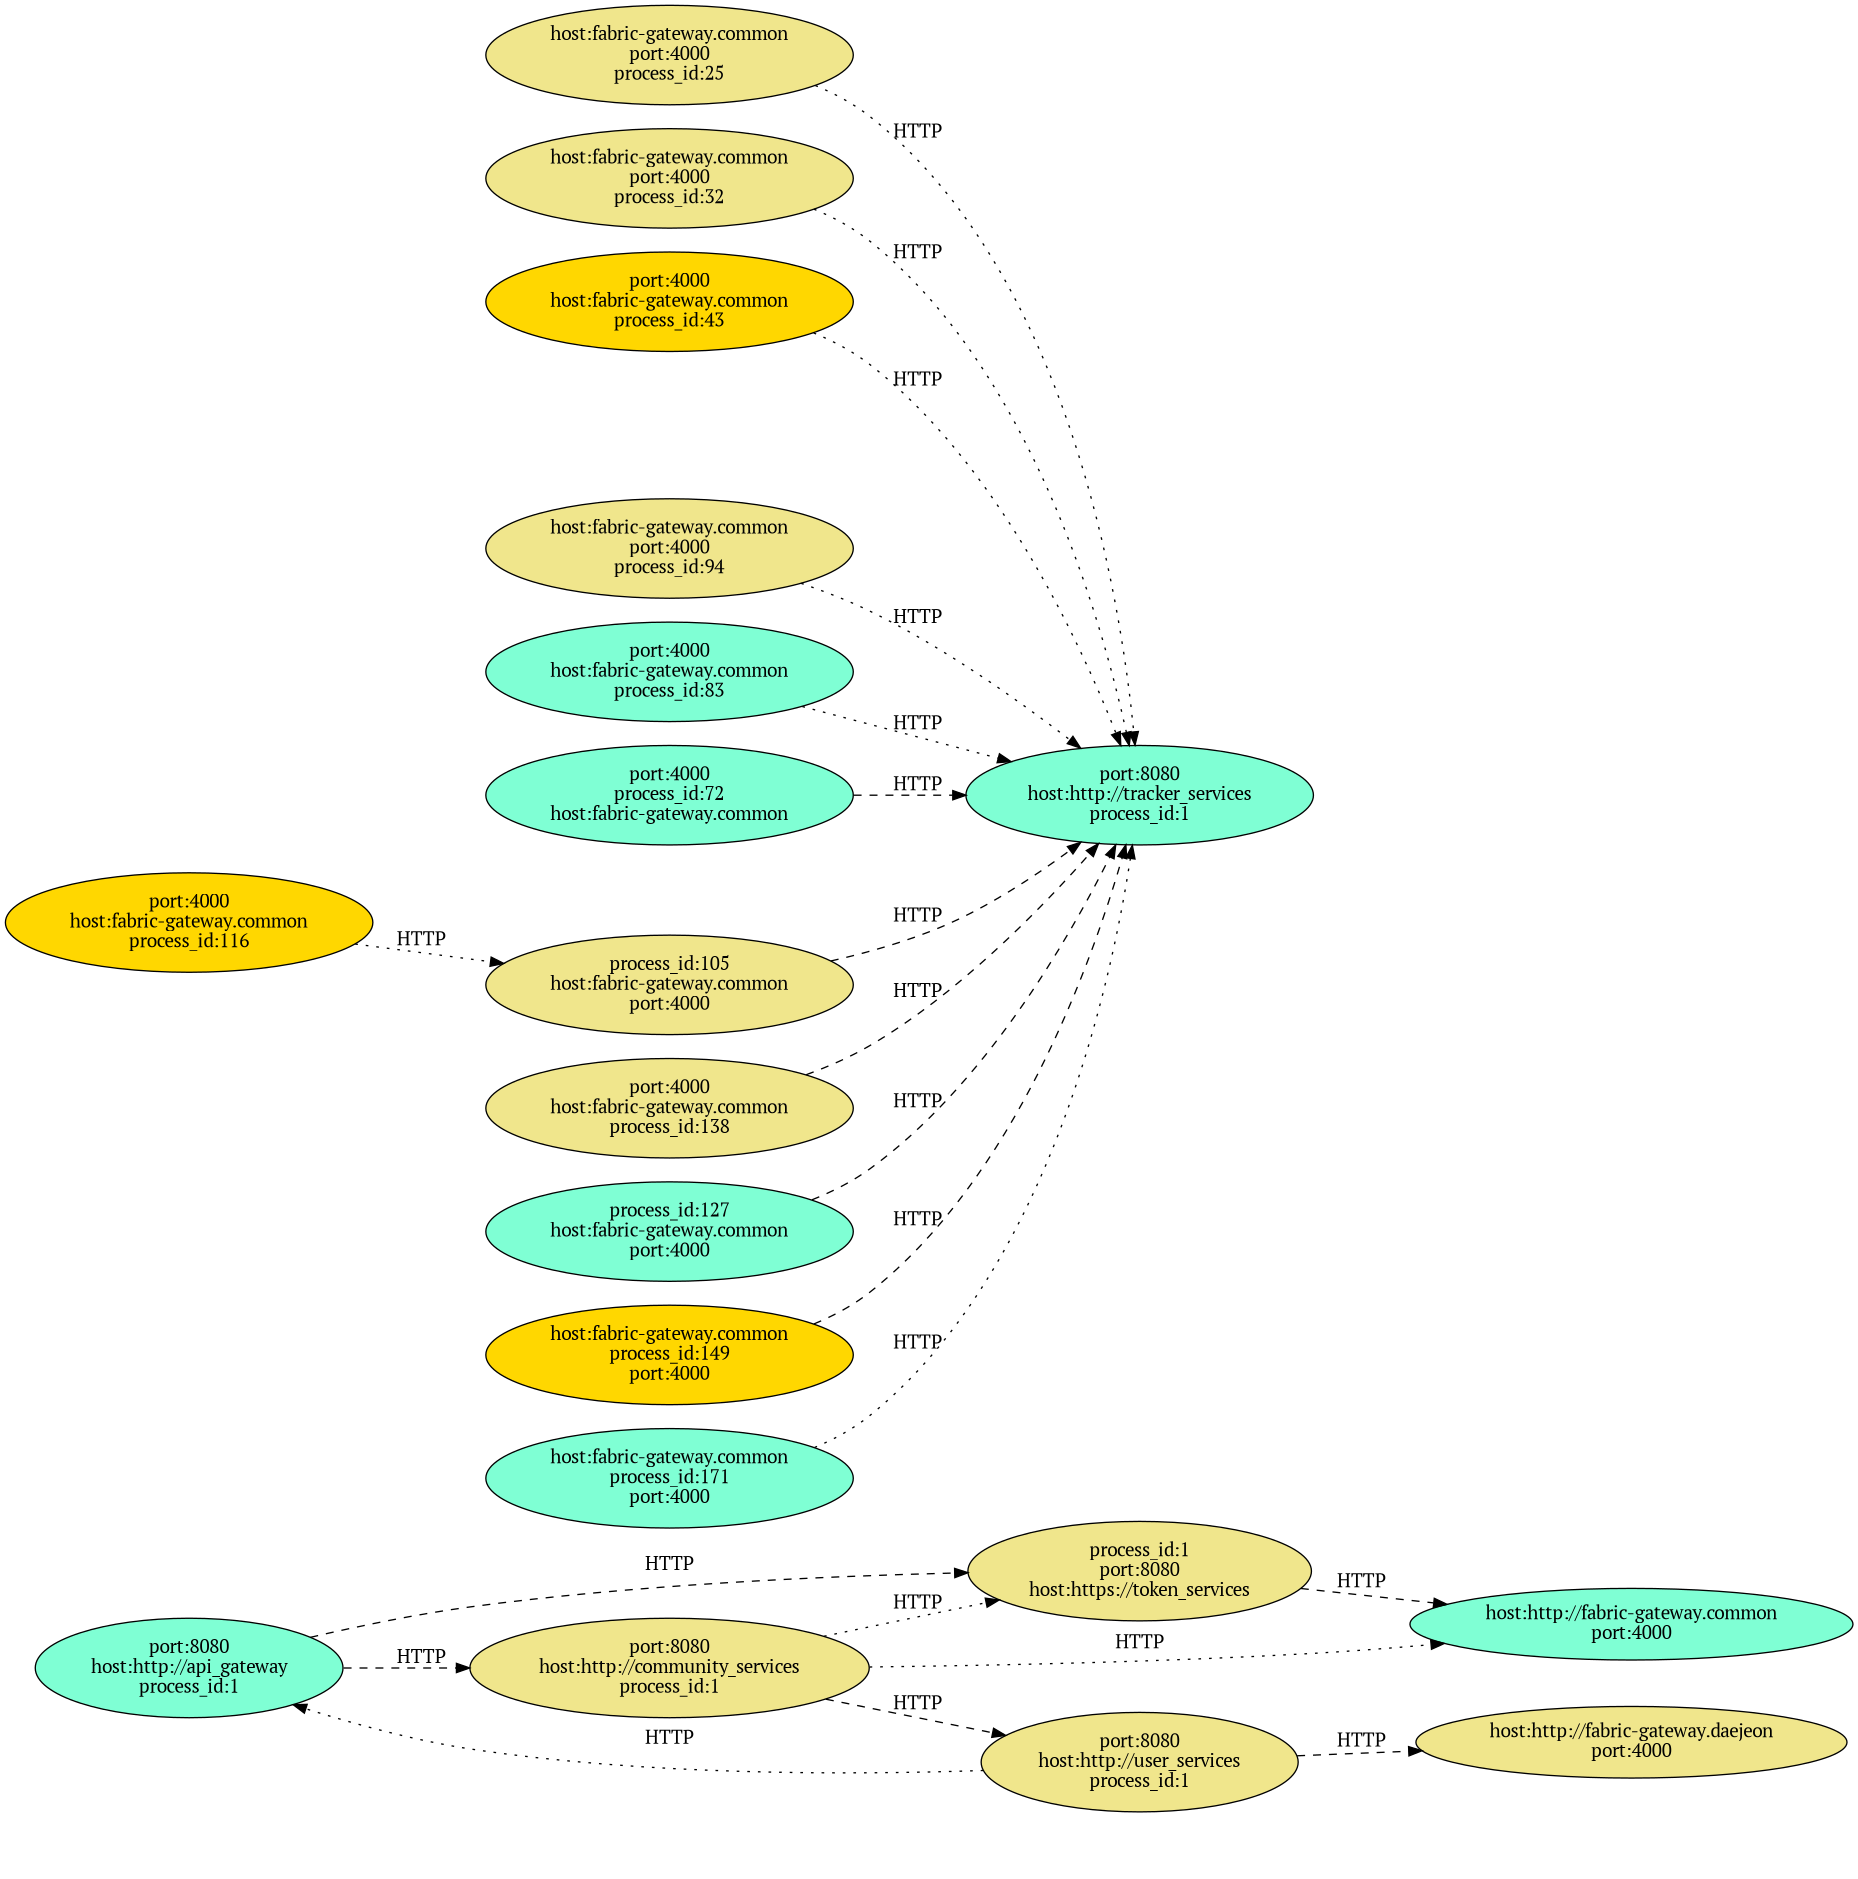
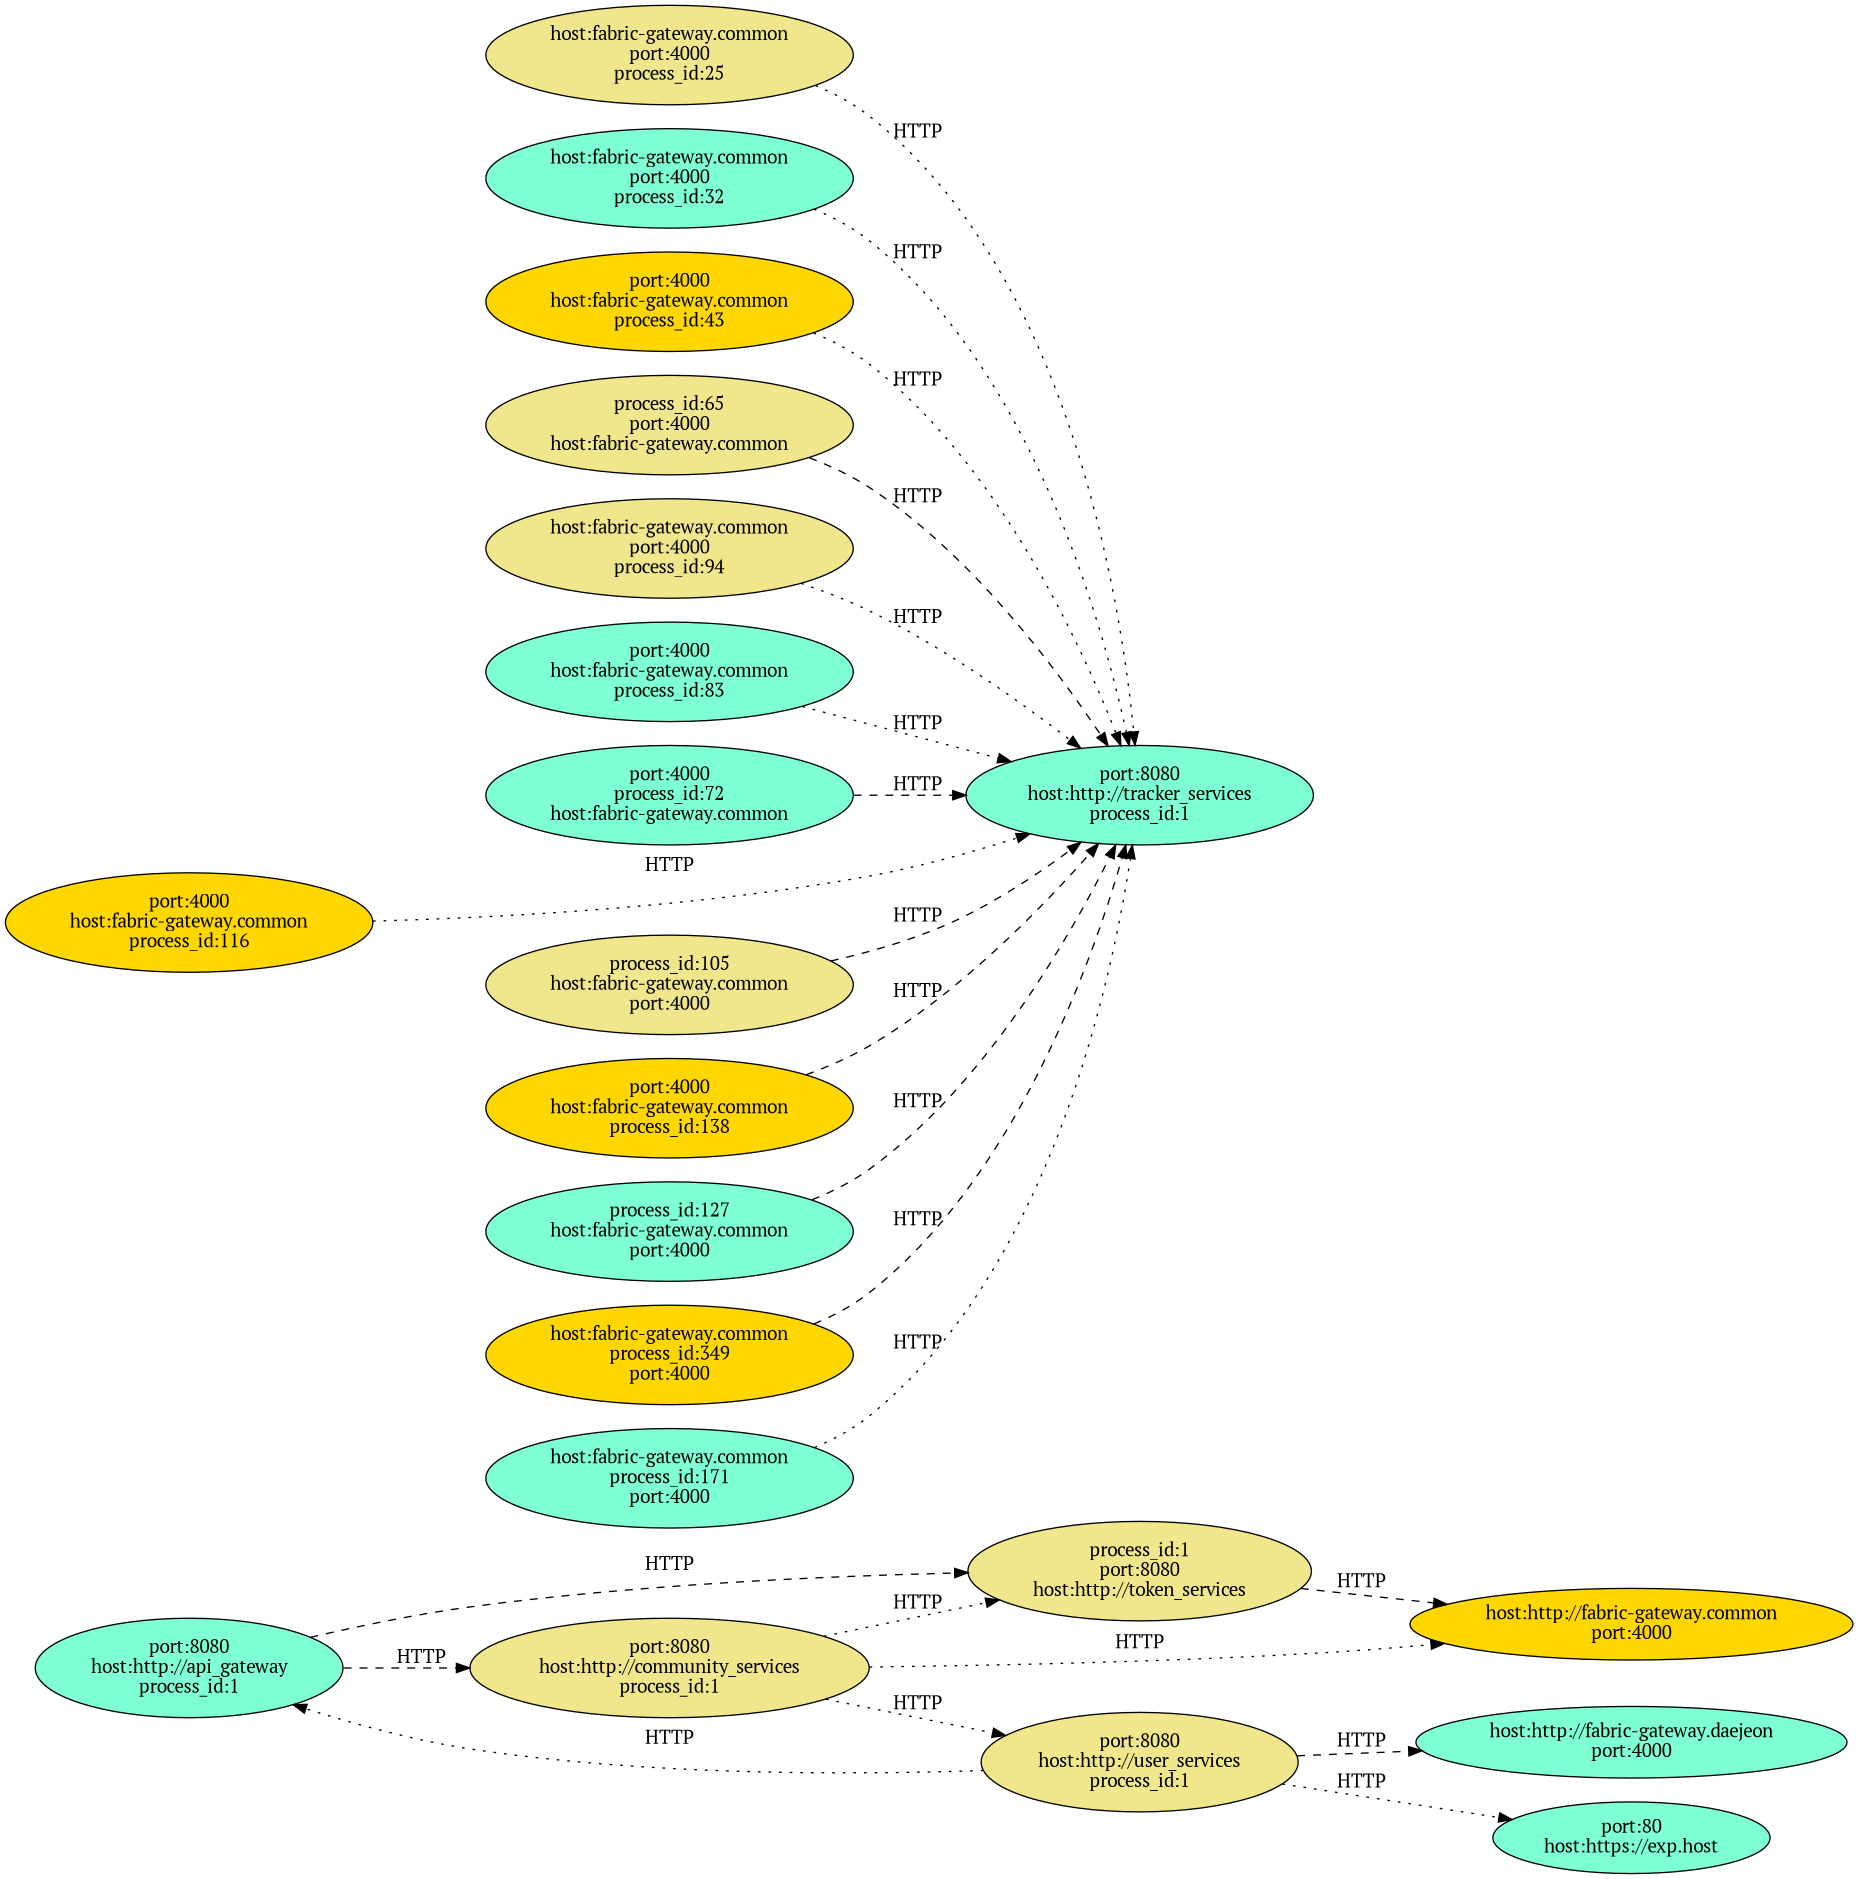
node "host:fabric-gateway.common port:4000 process_id:32": fillcolor khaki -> aquamarine
node "process_id:65 port:4000 host:fabric-gateway.common": added
edge "port:4000 host:fabric-gateway.common process_id:116" -> "process_id:105 host:fabric-gateway.common port:4000": now "port:4000 host:fabric-gateway.common process_id:116" -> "port:8080 host:http://tracker_services process_id:1"
node "port:4000 host:fabric-gateway.common process_id:138": fillcolor khaki -> gold
node "host:fabric-gateway.common process_id:149 port:4000": label "host:fabric-gateway.common process_id:149 port:4000" -> "host:fabric-gateway.common process_id:349 port:4000"
node "process_id:1 port:8080 host:https://token_services": label "process_id:1 port:8080 host:https://token_services" -> "process_id:1 port:8080 host:http://token_services"
node "host:http://fabric-gateway.common port:4000": fillcolor aquamarine -> gold
edge "port:8080 host:http://community_services process_id:1" -> "port:8080 host:http://user_services process_id:1": style dashed -> dotted
node "host:http://fabric-gateway.daejeon port:4000": fillcolor khaki -> aquamarine
node "port:80 host:https://exp.host": added
